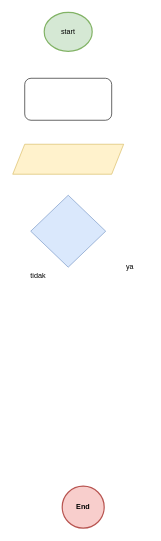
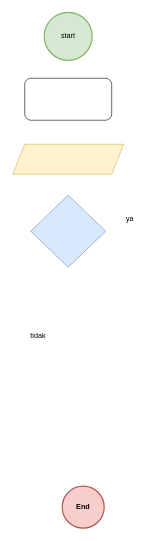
node "start": size 48x39 -> 48x48
node "ya": moved (130, 267) -> (130, 219)
node "tidak": moved (38, 276) -> (38, 336)
